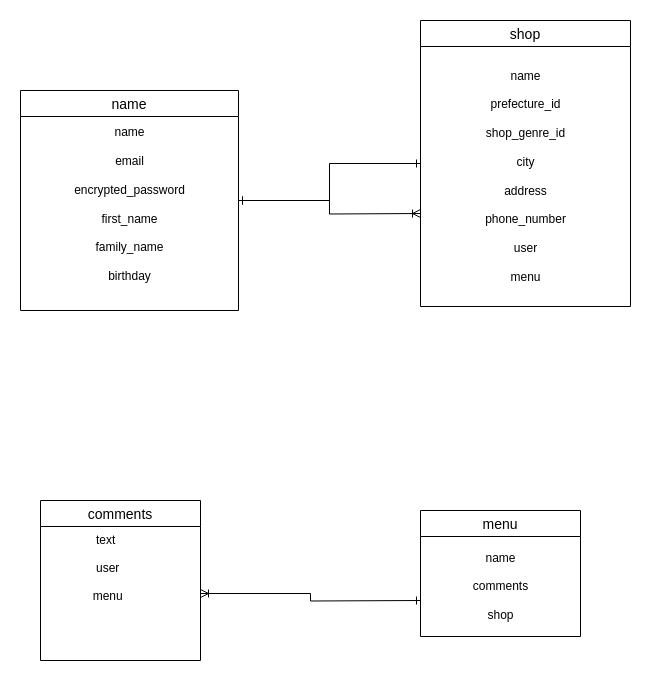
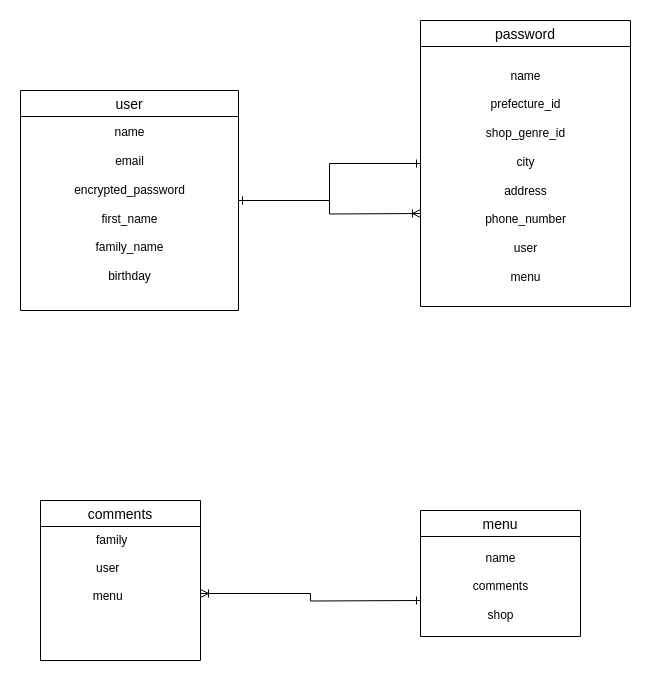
node "shop": label "shop" -> "password"
node "name": label "name" -> "user"
node "text user menu": label "text user menu" -> "family user menu"
